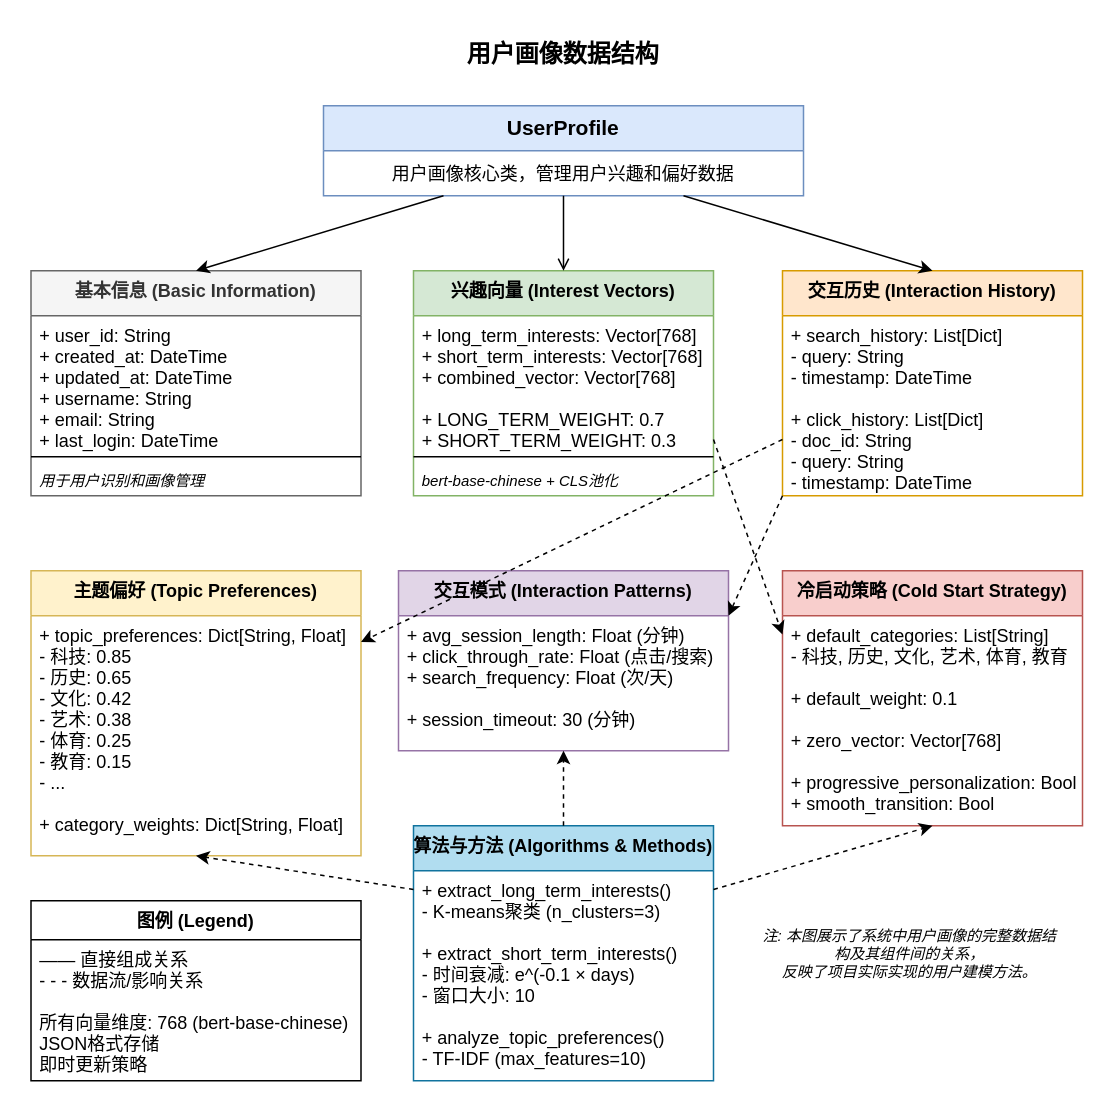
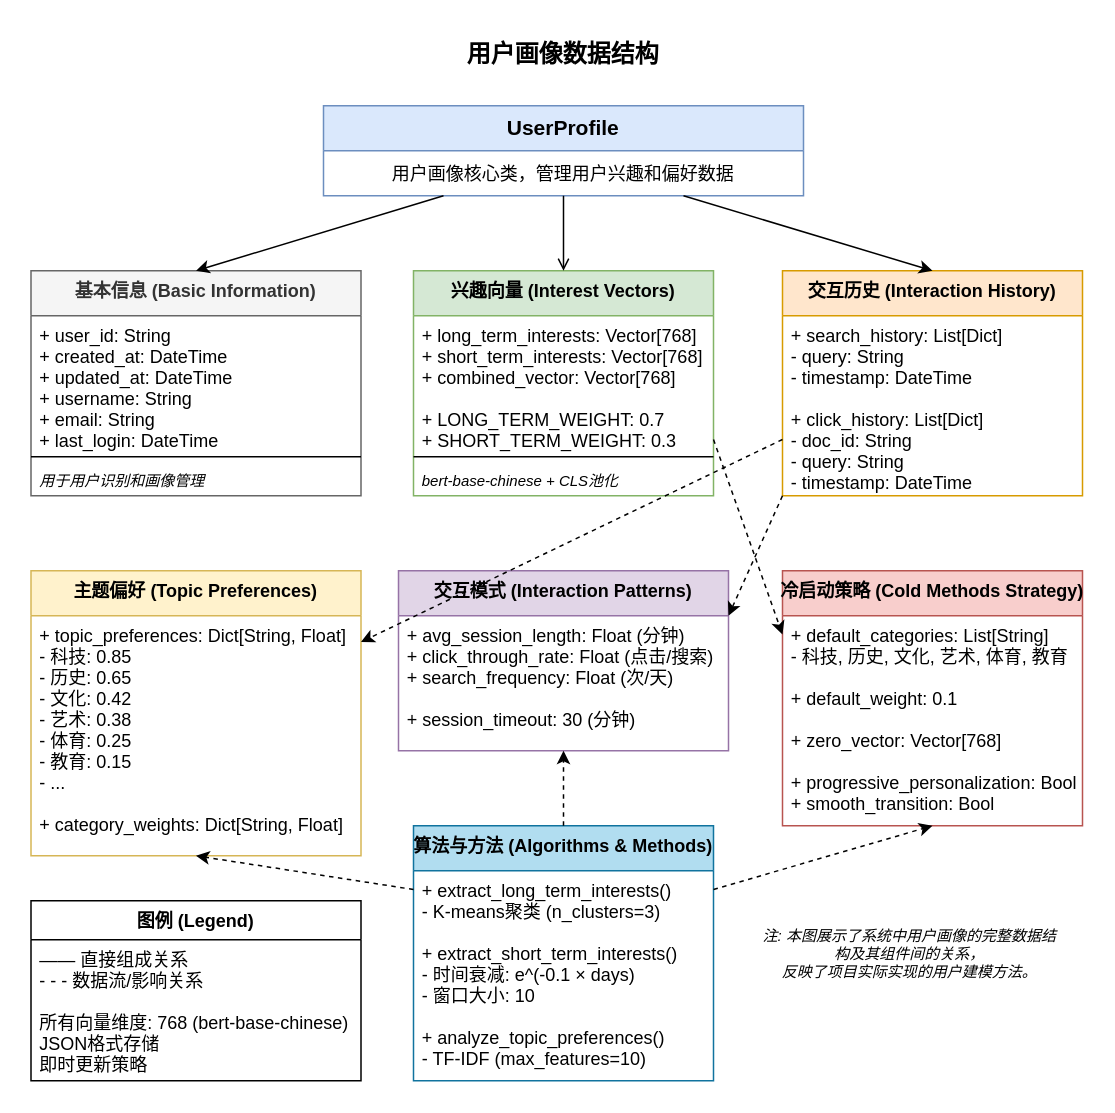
node "冷启动策略 (Cold Start Strategy)": label "冷启动策略 (Cold Start Strategy)" -> "冷启动策略 (Cold Methods Strategy)"
